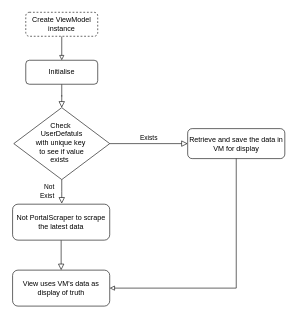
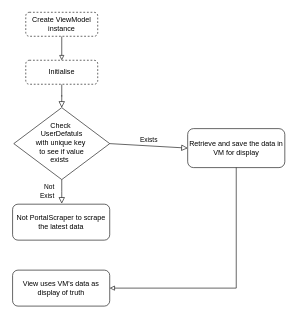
node "Initialise": style solid -> dashed
node "Retrieve and save the data in VM for display": size 97x30 -> 97x39
edge "Not PortalScraper to scrape the latest data" -> "View uses VM's data as display of truth": removed
